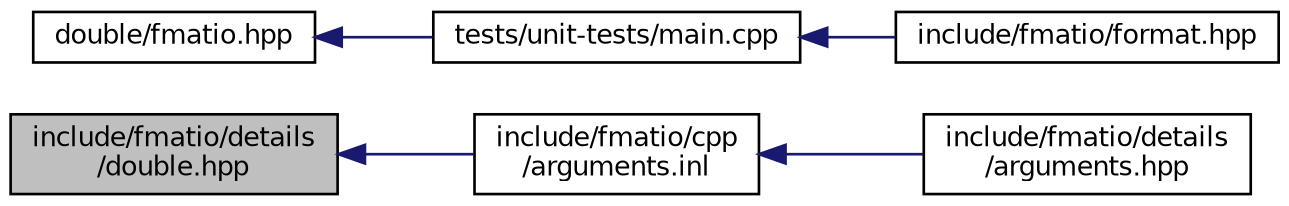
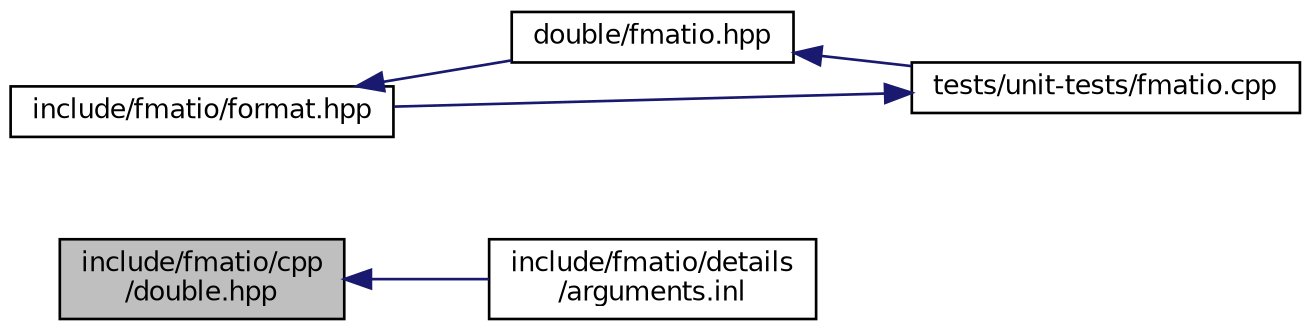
node "tests/unit-tests/main.cpp": label "tests/unit-tests/main.cpp" -> "tests/unit-tests/fmatio.cpp"
edge "double/fmatio.hpp" -> "include/fmatio/format.hpp": added
node "include/fmatio/details /double.hpp": label "include/fmatio/details /double.hpp" -> "include/fmatio/cpp /double.hpp"
node "include/fmatio/cpp /arguments.inl": label "include/fmatio/cpp /arguments.inl" -> "include/fmatio/details /arguments.inl"
node "include/fmatio/details /arguments.hpp": removed
